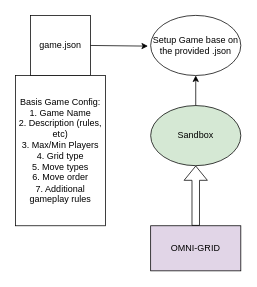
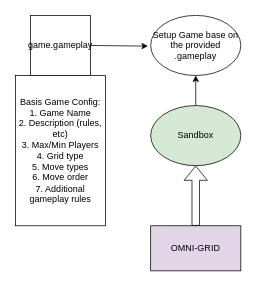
node "game.json": label "game.json" -> "game.gameplay"
node "Setup Game base on the provided .json": label "Setup Game base on the provided .json" -> "Setup Game base on the provided .gameplay"
